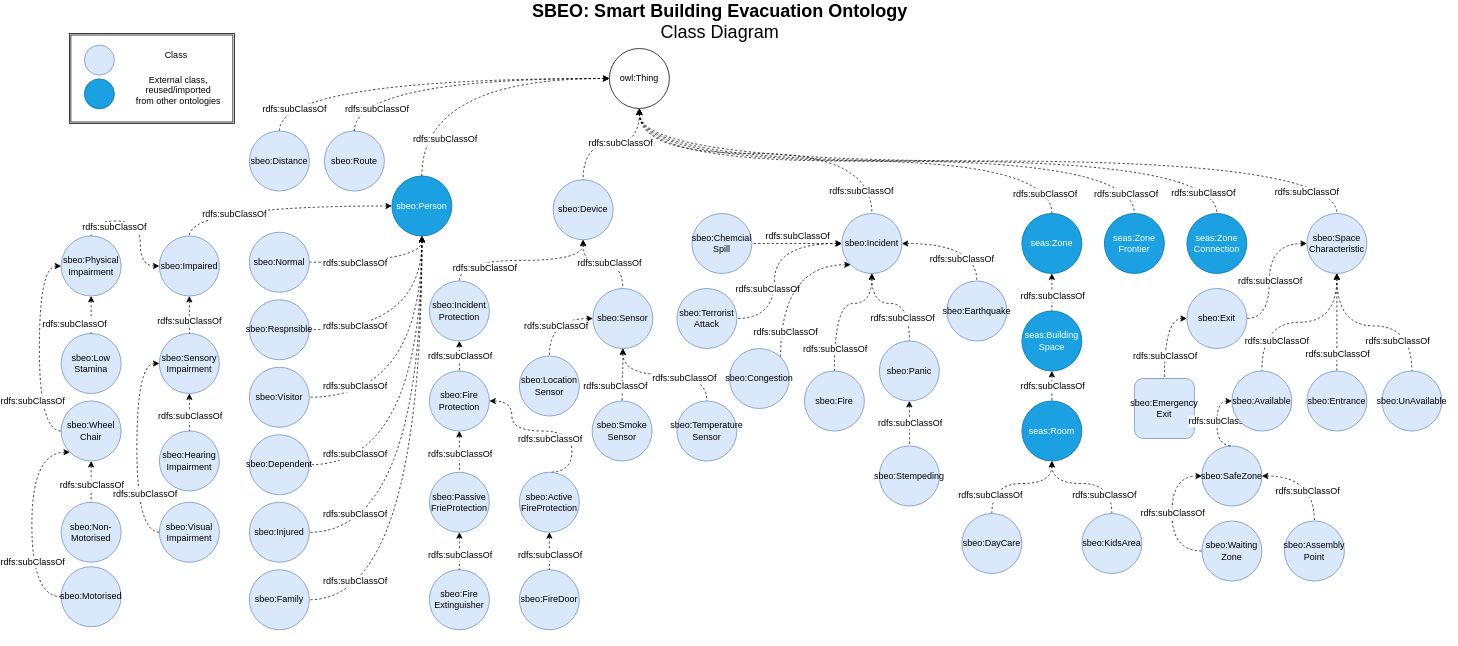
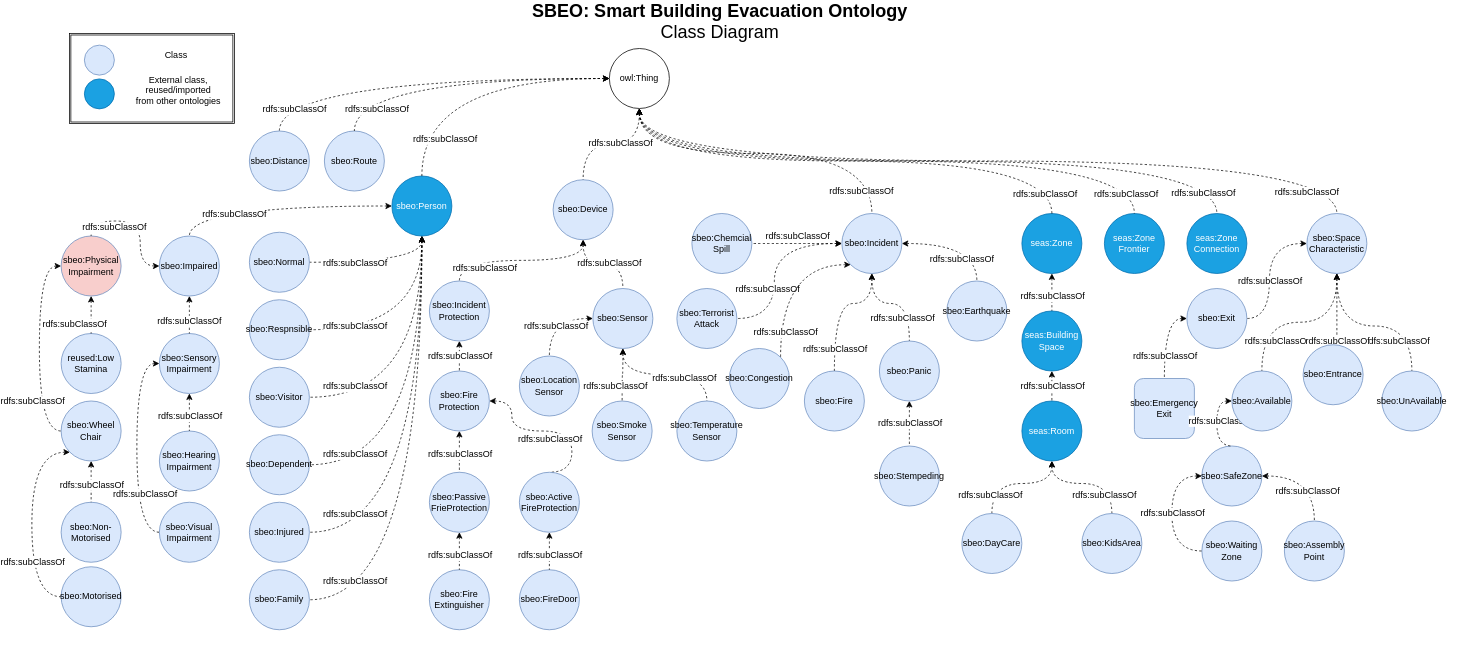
node "sbeo:Physical Impairment": fillcolor #dae8fc -> #f8cecc
node "sbeo:Low Stamina": label "sbeo:Low Stamina" -> "reused:Low Stamina"
node "sbeo:Entrance": moved (1337, 401) -> (1333, 375)
